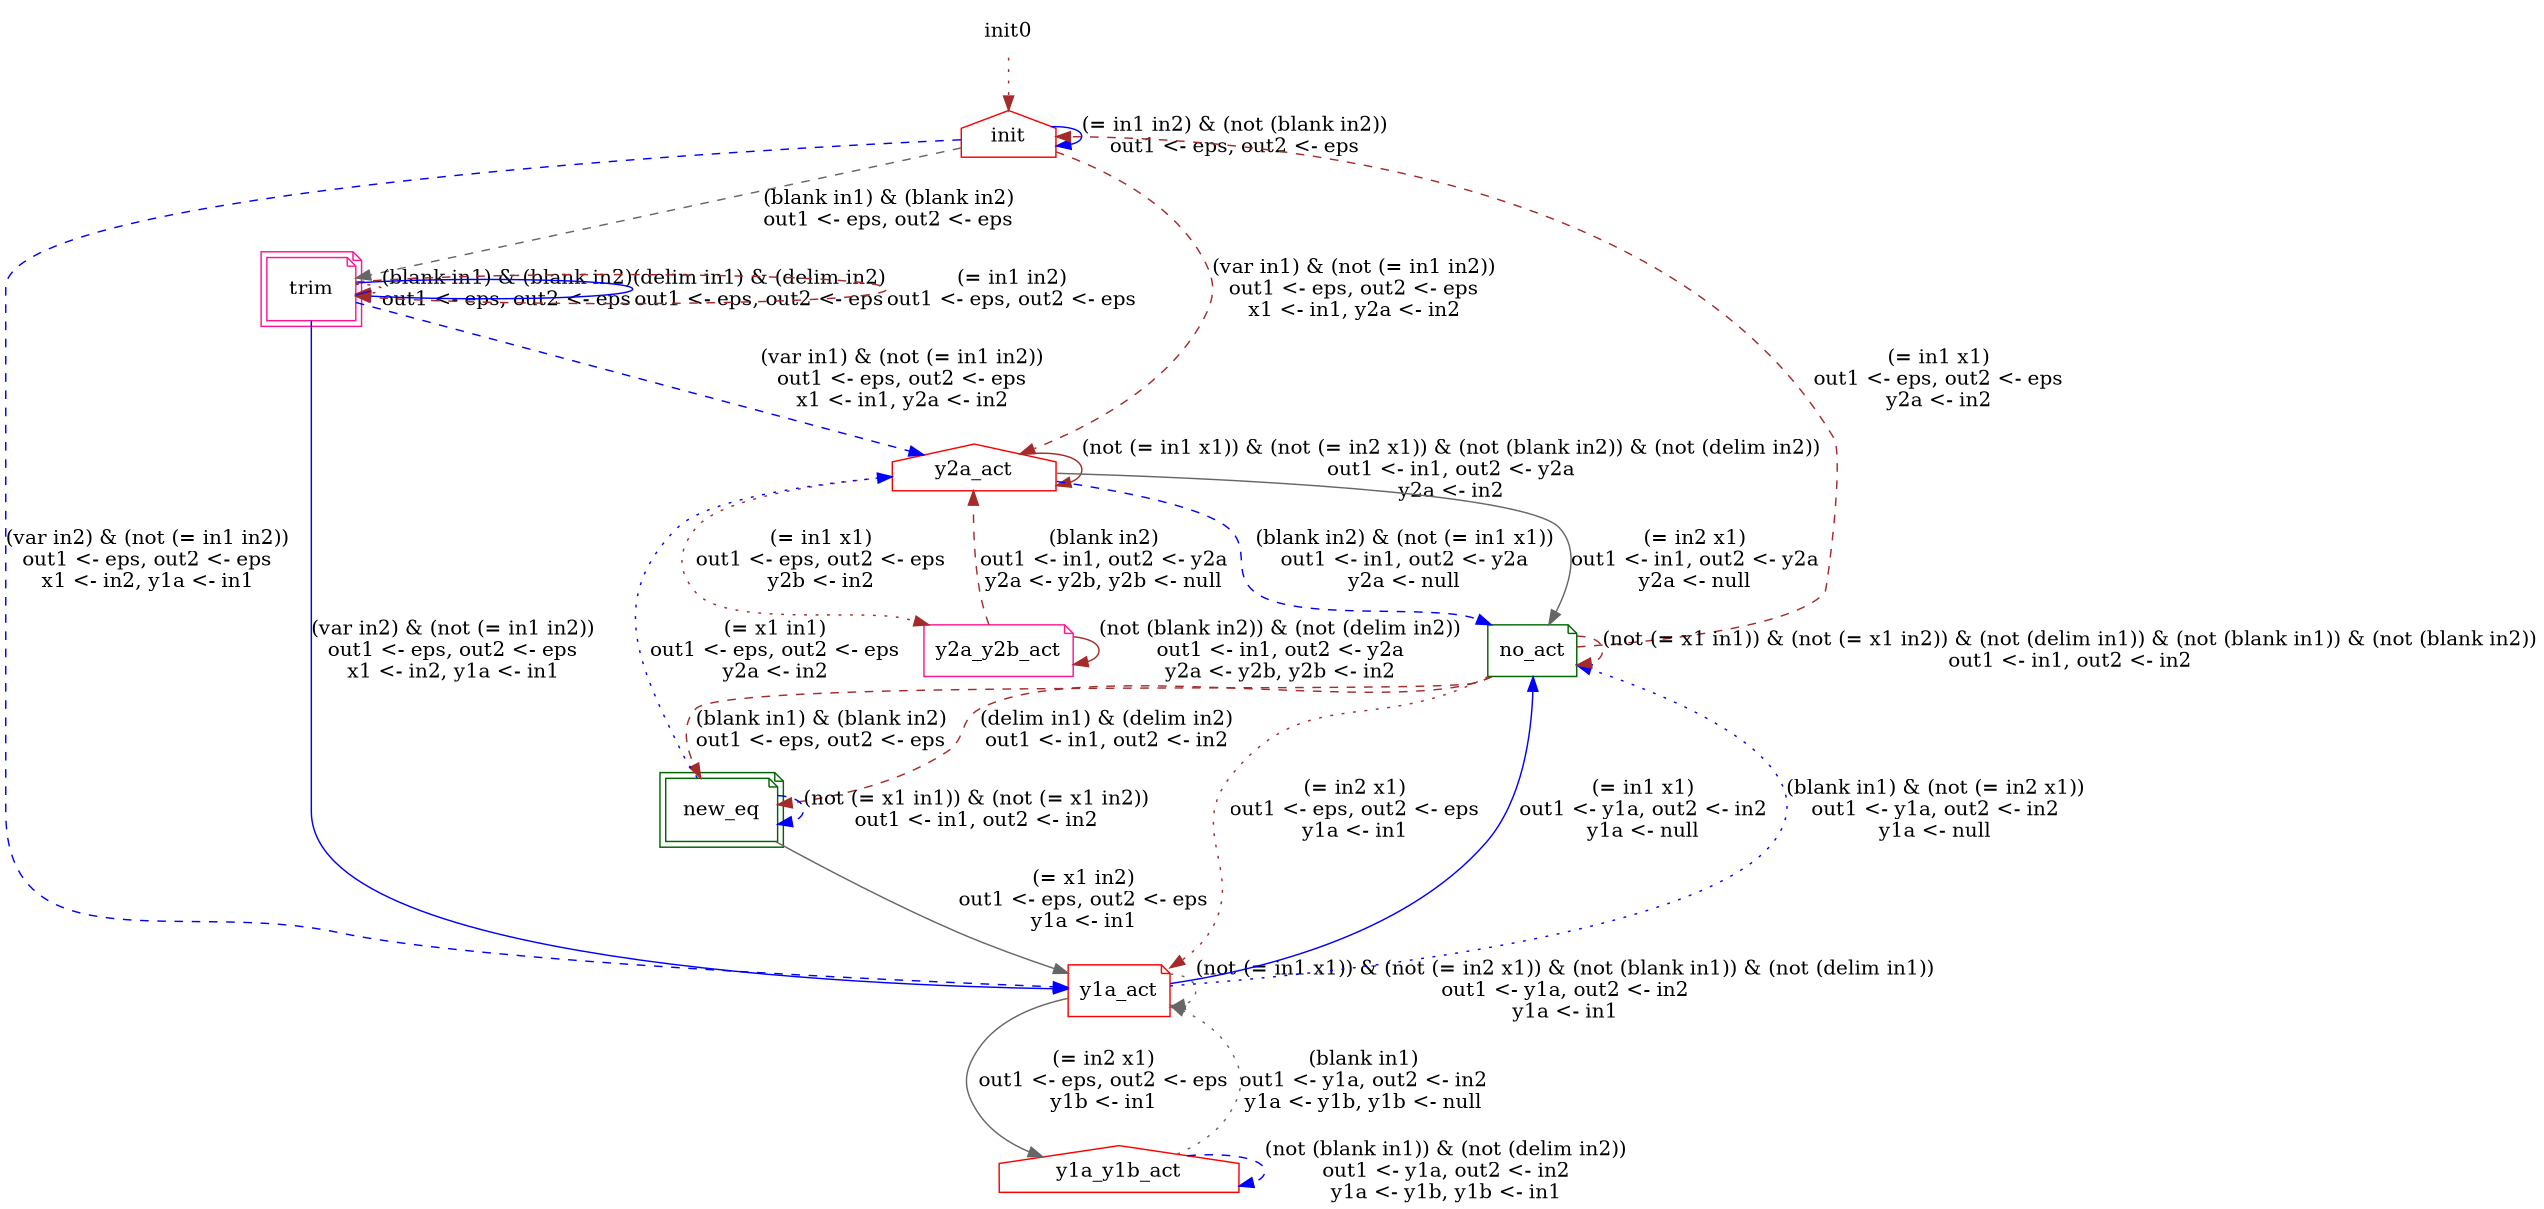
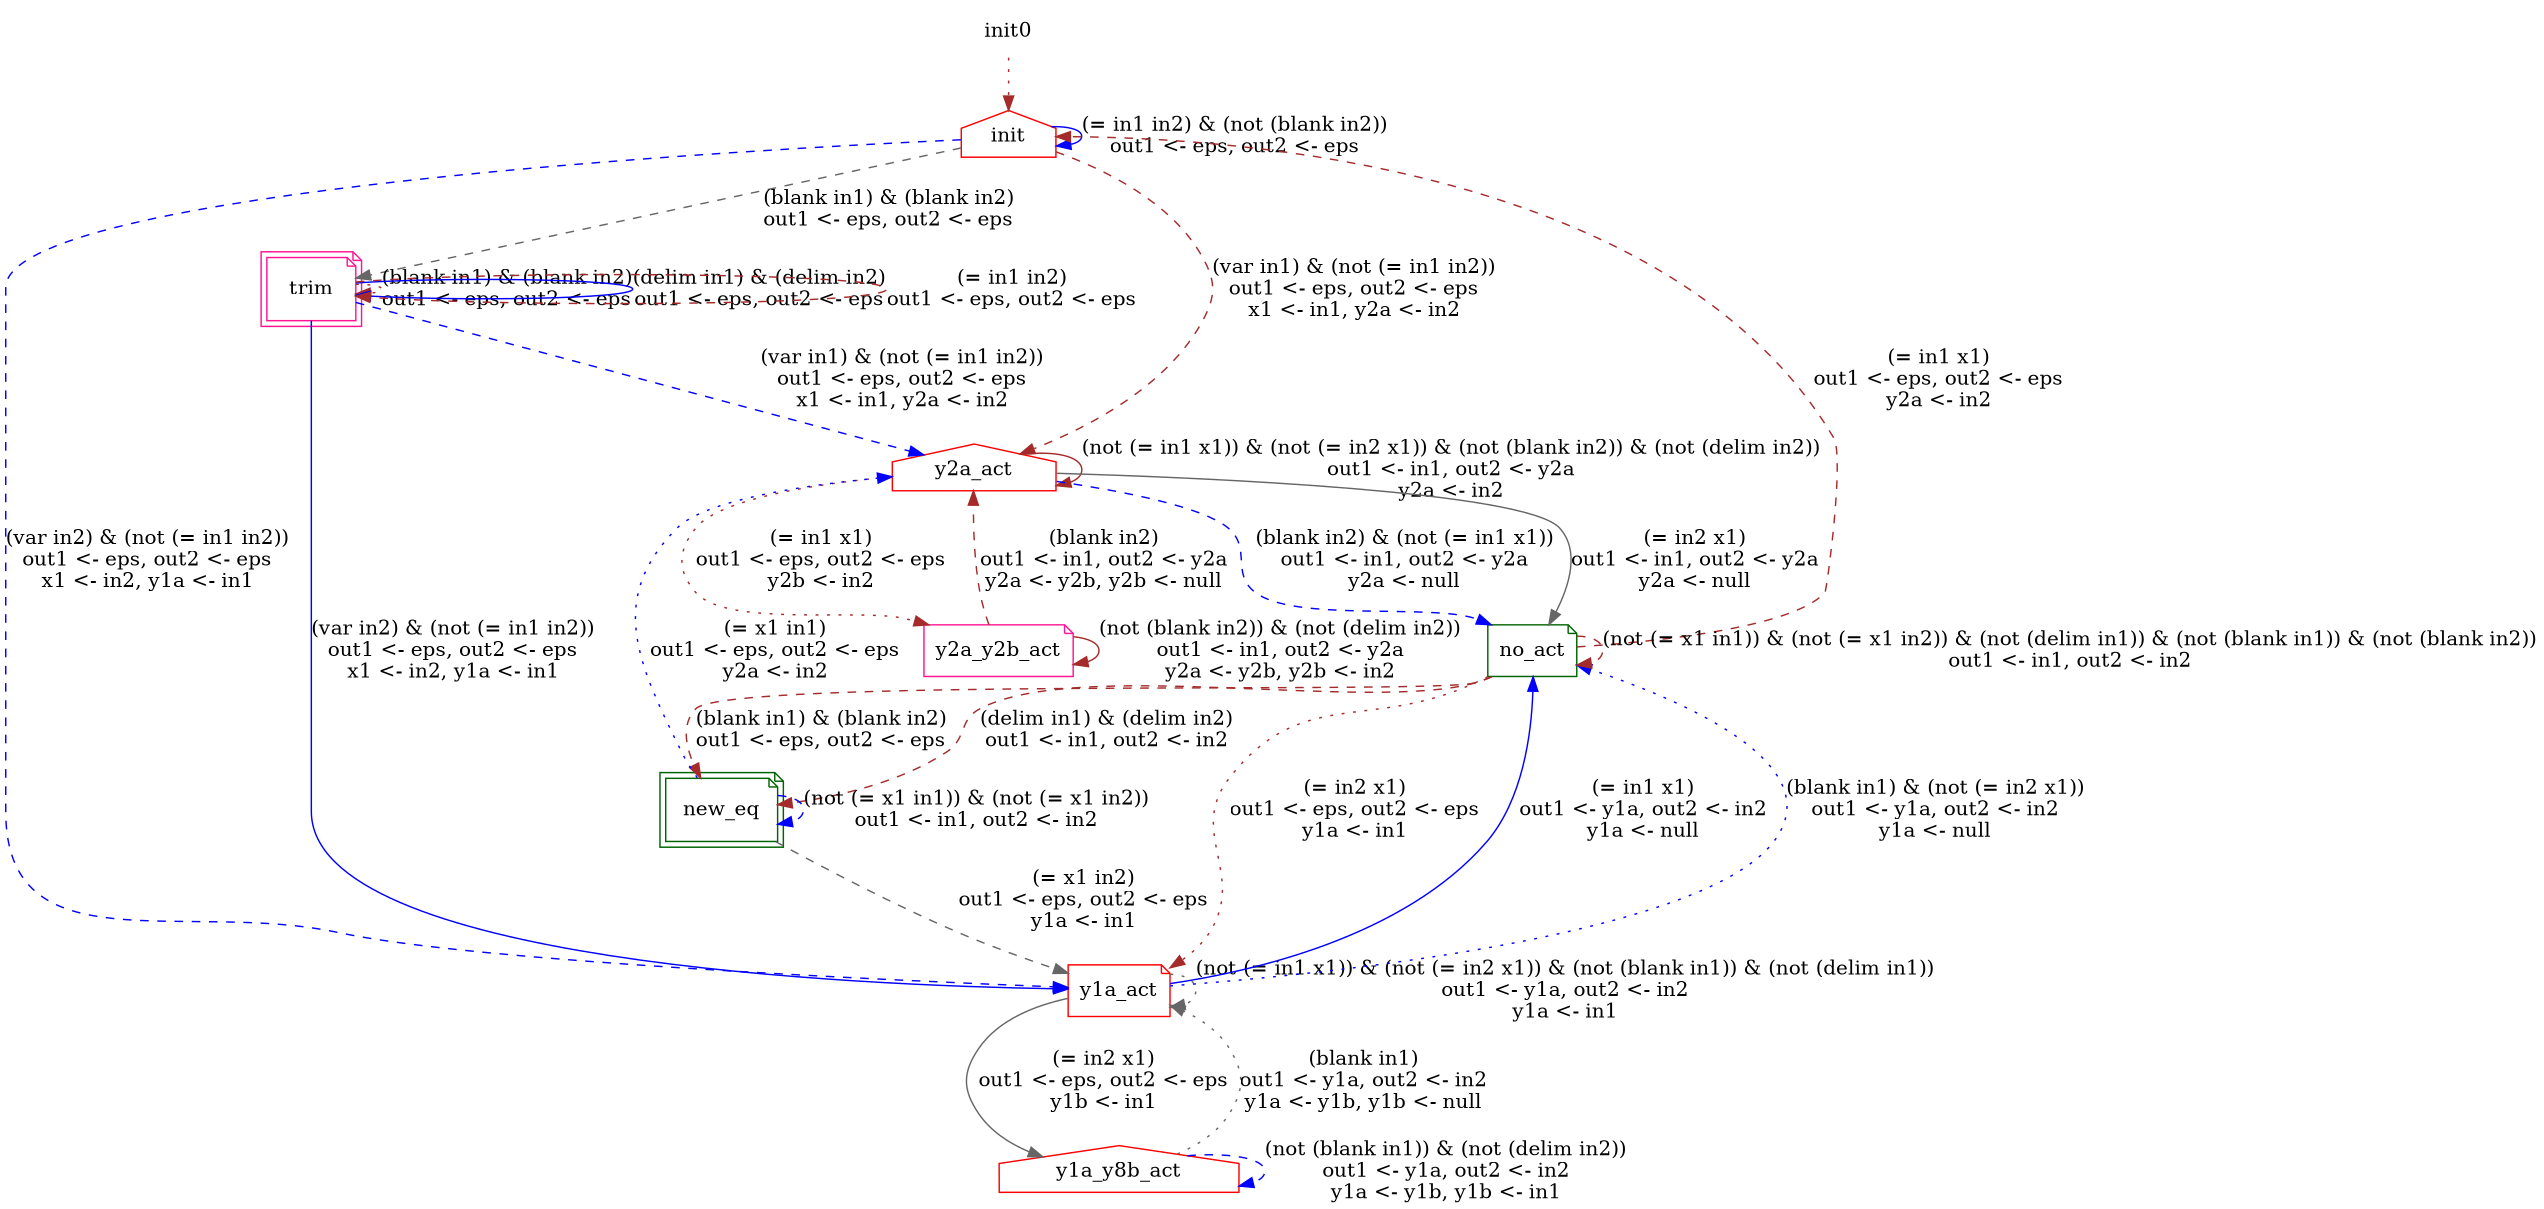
edge "new_eq" -> "y1a_act": style solid -> dashed
node "y1a_y1b_act": label "y1a_y1b_act" -> "y1a_y8b_act"
